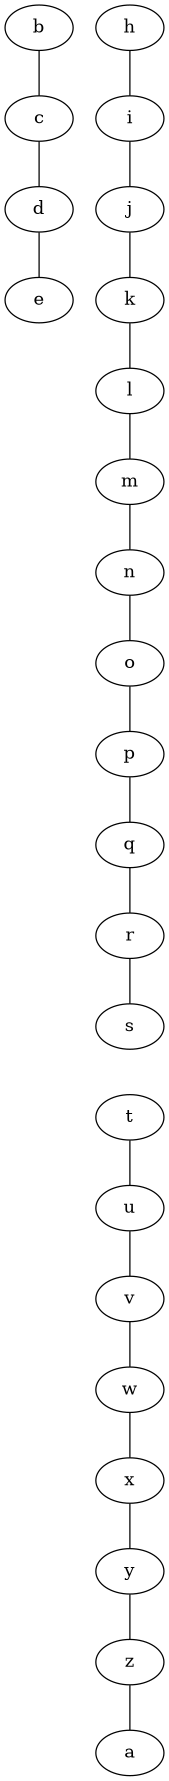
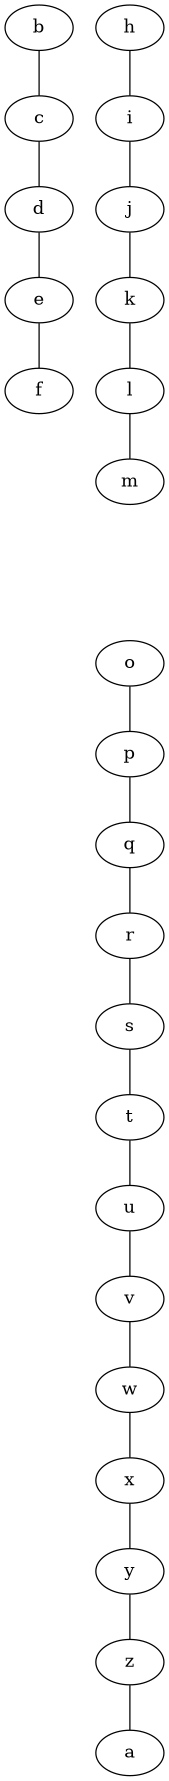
node "f": added
node "n": removed
edge "s" -- "t": added
